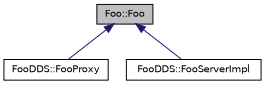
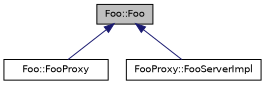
node "FooDDS::FooProxy": label "FooDDS::FooProxy" -> "Foo::FooProxy"
node "FooDDS::FooServerImpl": label "FooDDS::FooServerImpl" -> "FooProxy::FooServerImpl"
